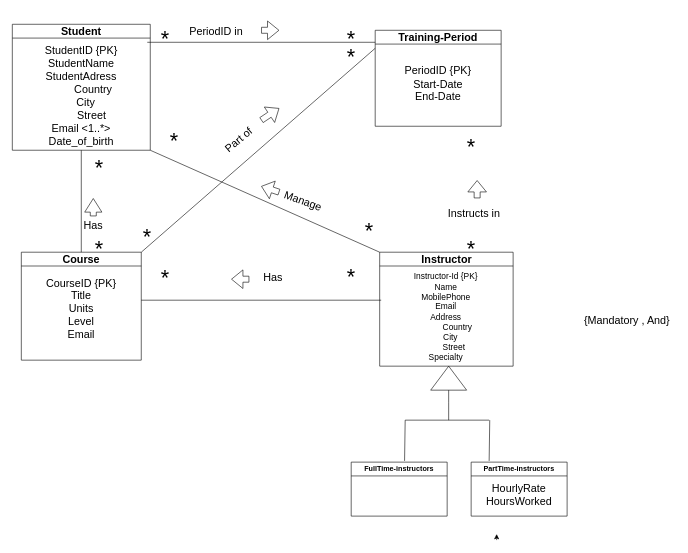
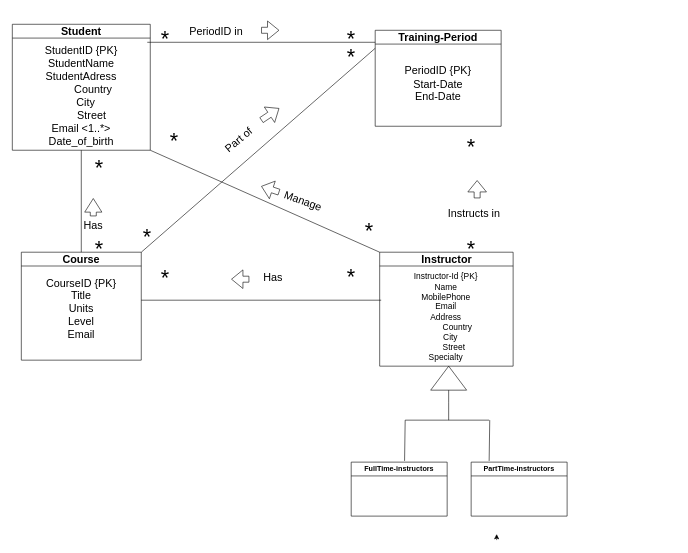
node "{Mandatory , And}": removed
node "HourlyRate HoursWorked": removed
